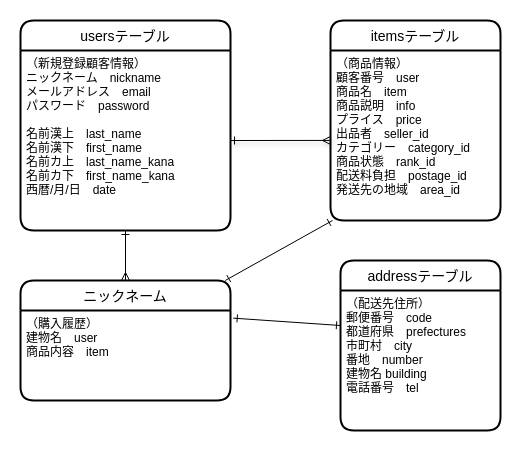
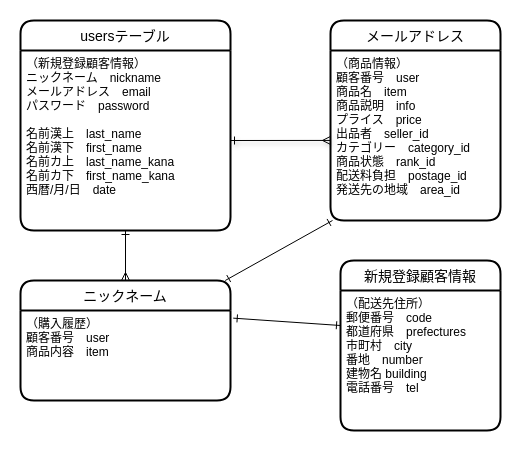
node "itemsテーブル": label "itemsテーブル" -> "メールアドレス"
node "addressテーブル": label "addressテーブル" -> "新規登録顧客情報"
node "（購入履歴） 建物名 user 商品内容 item": label "（購入履歴） 建物名 user 商品内容 item" -> "（購入履歴） 顧客番号 user 商品内容 item"
